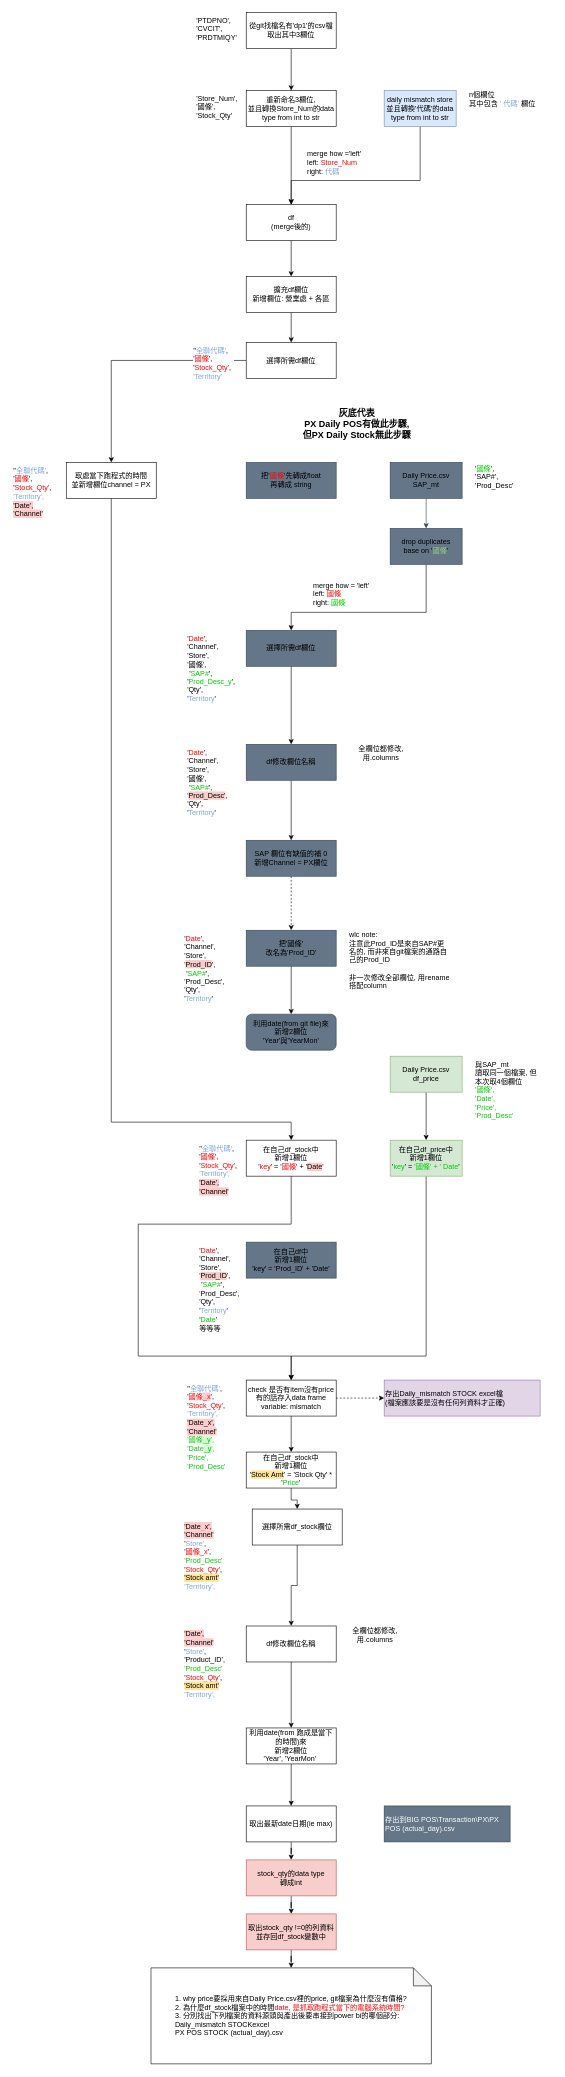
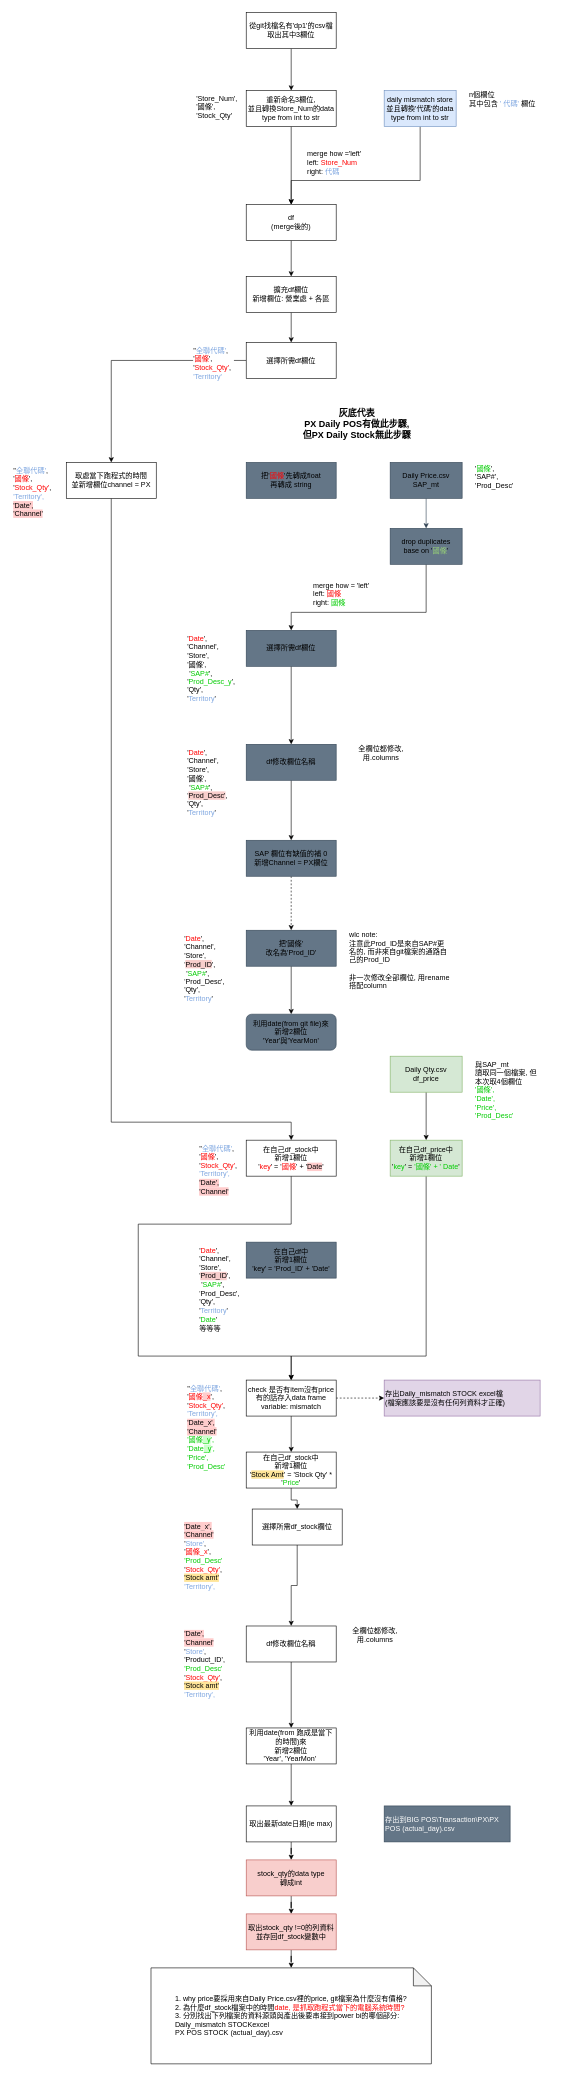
node "'PTDPNO', 'CVCIT', 'PRDTMIQY'": removed
node "Daily Price.csv df_price": label "Daily Price.csv df_price" -> "Daily Qty.csv df_price"
